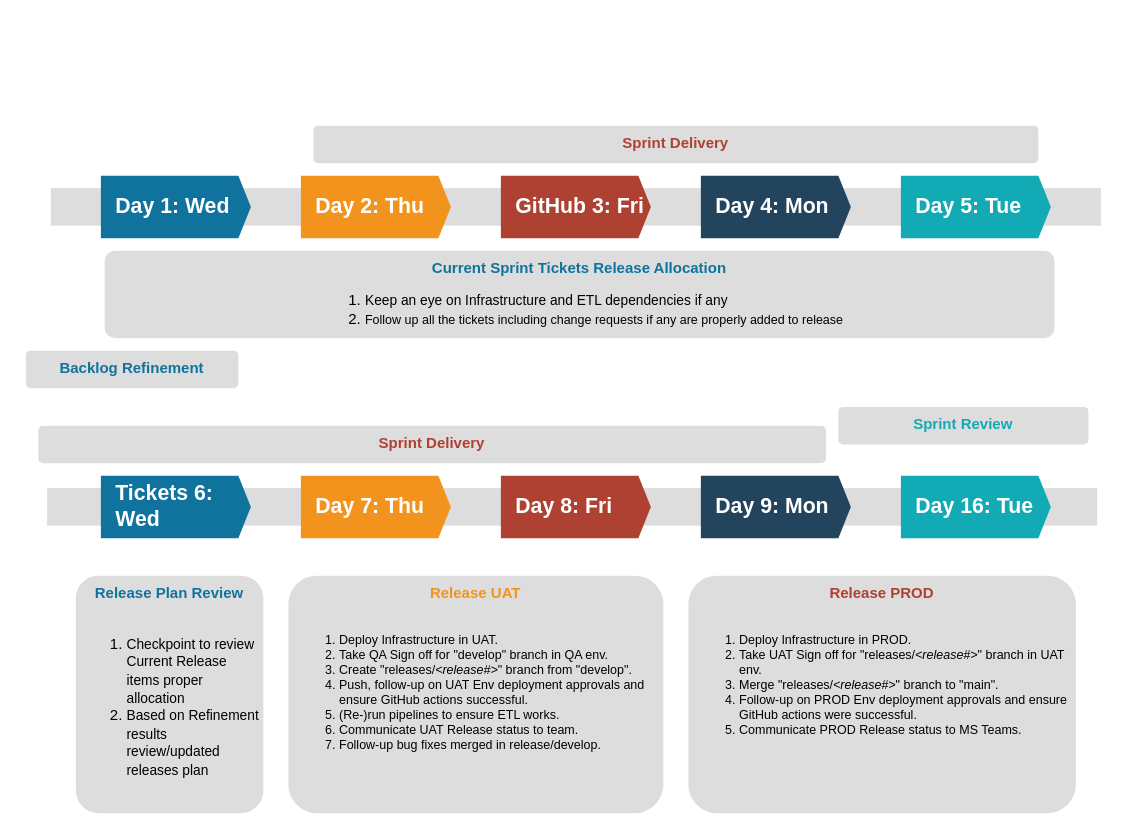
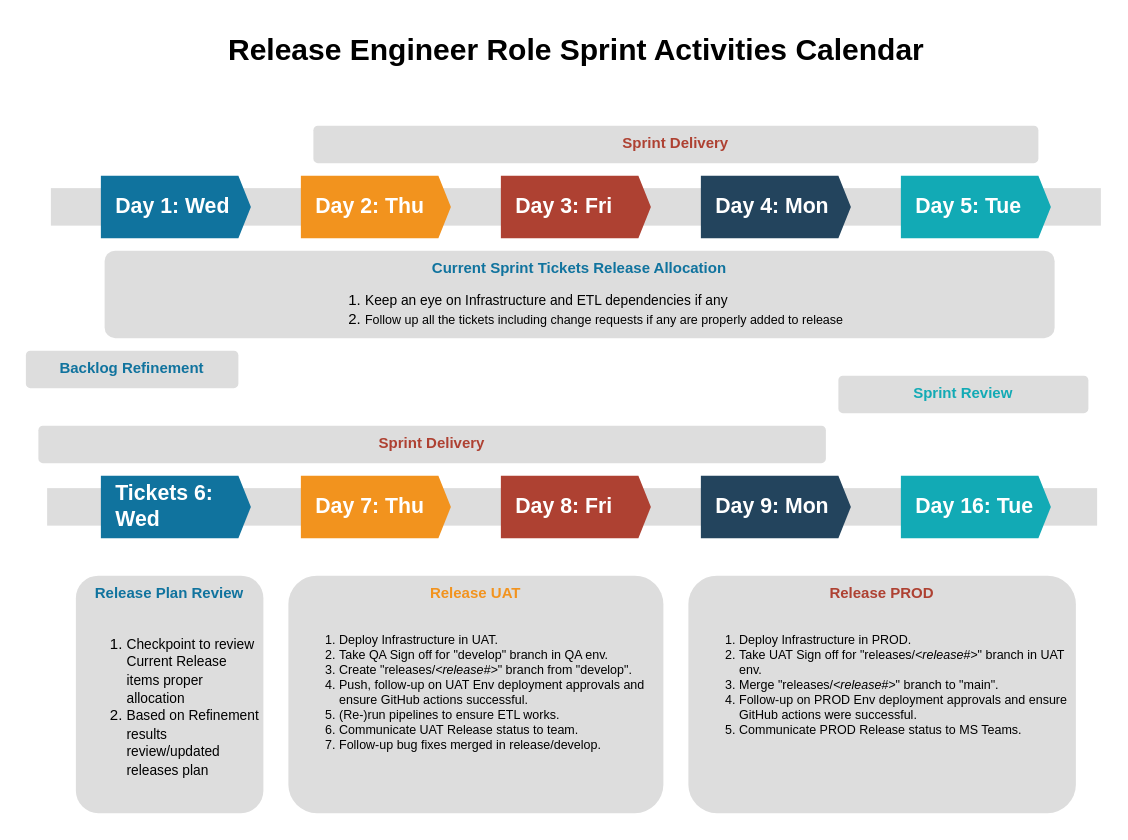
node "Release Engineer Role Sprint Activities Calendar": added
node "GitHub 3: Fri": label "GitHub 3: Fri" -> "Day 3: Fri"
node "Sprint Review": moved (963, 426) -> (963, 394)
